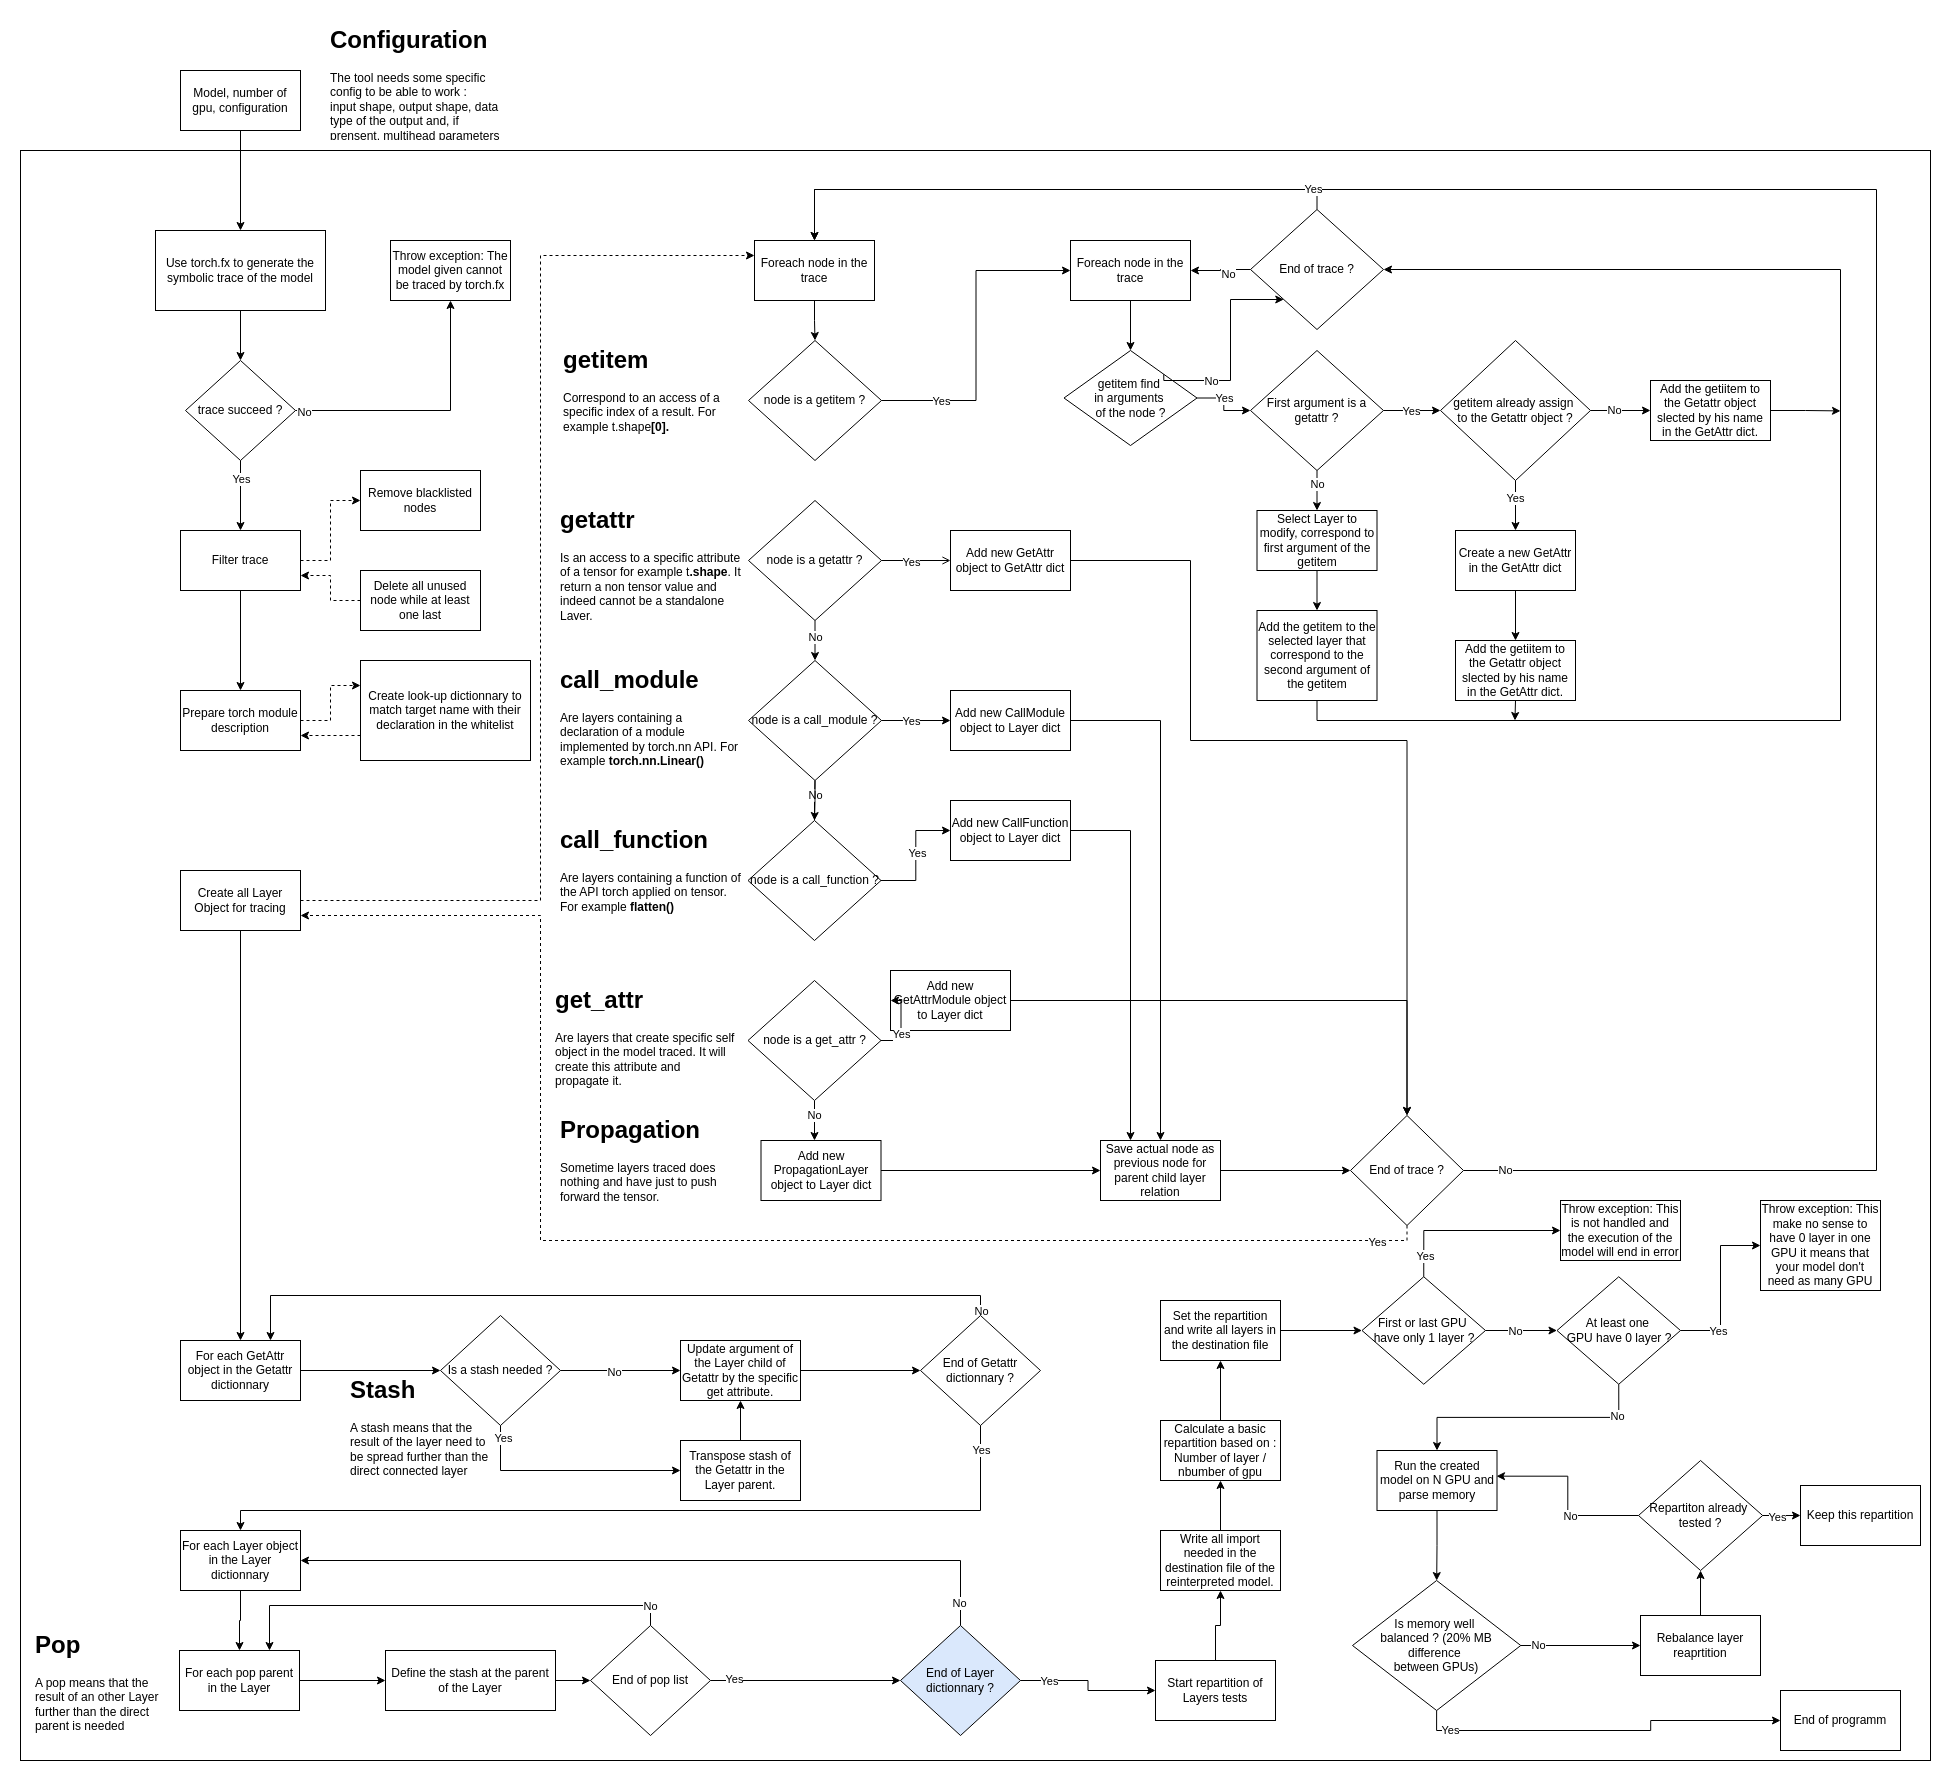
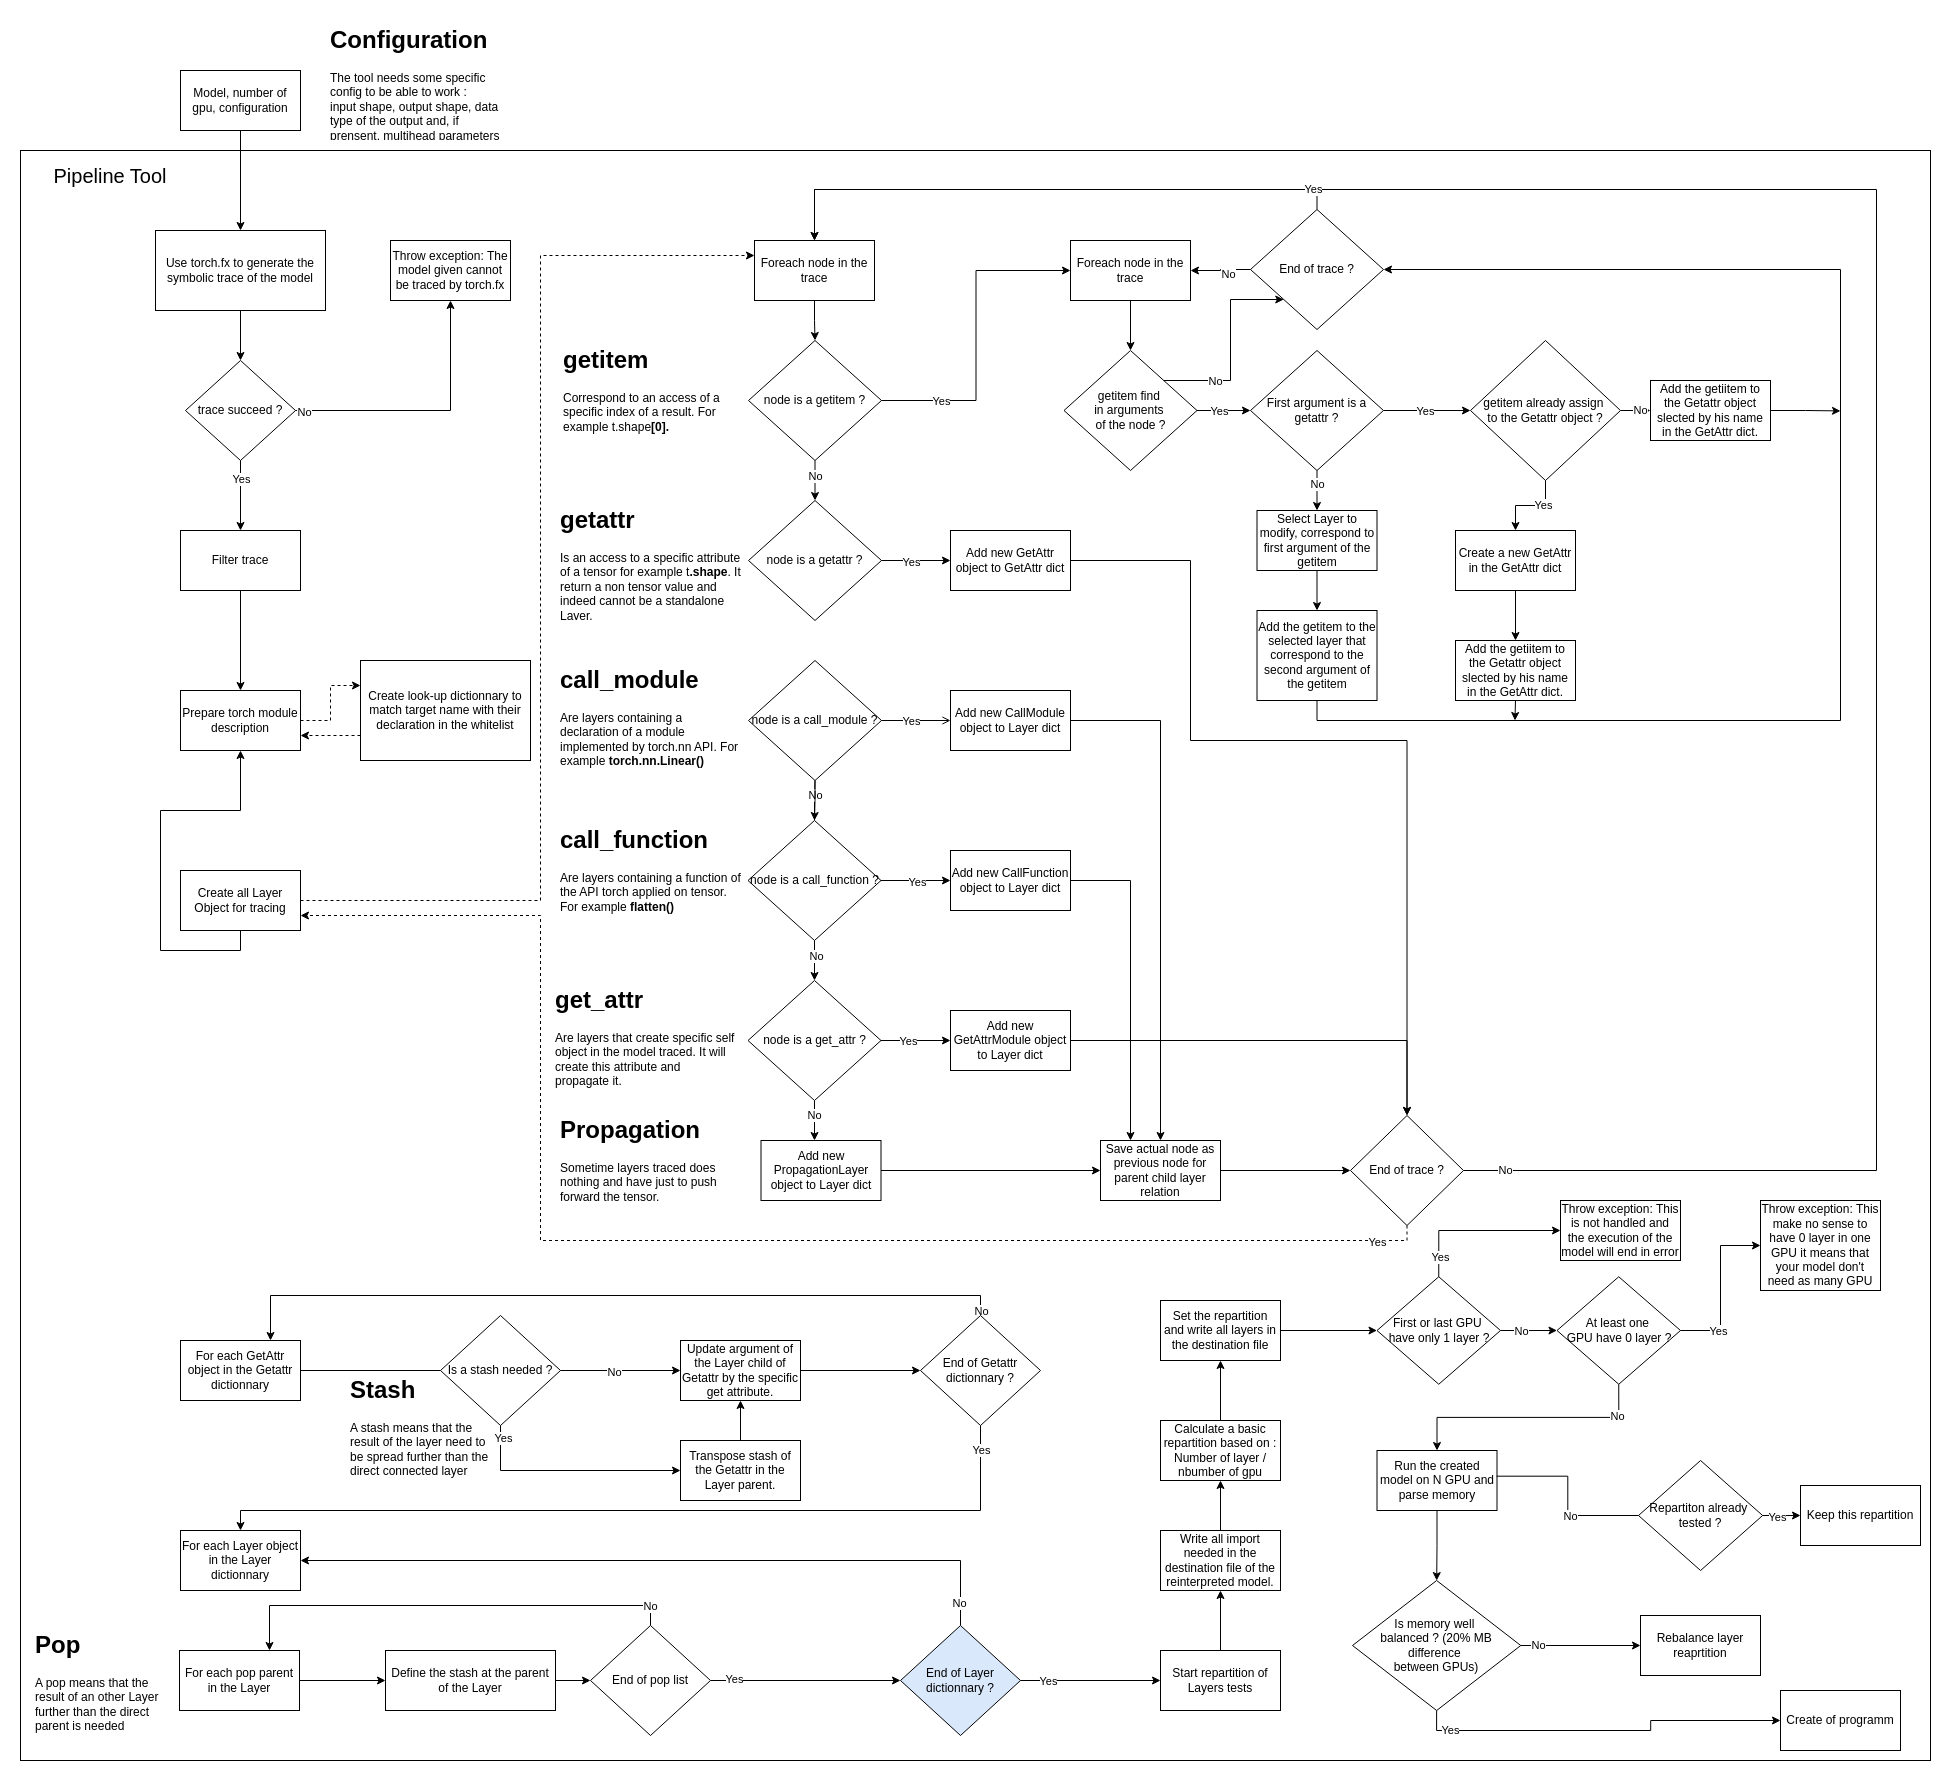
node "Pipeline Tool": added
node "getitem find in arguments of the node ?": size 133x95 -> 133x120
node "getitem already assign to the Getattr object ?": moved (1516, 411) -> (1546, 411)
edge "node is a getitem ?" -> "node is a getattr ?": added, label "No"
node "Remove blacklisted nodes": removed
edge "Filter trace" -> "Remove blacklisted nodes": removed
edge "node is a getattr ?" -> "Add new GetAttr object to GetAttr dict": arrowhead open -> classic
edge "Delete all unused node while at least one last" -> "Filter trace": removed
node "Delete all unused node while at least one last": removed
edge "node is a getattr ?" -> "node is a call_module ?": removed, label "No"
edge "node is a call_module ?" -> "Add new CallModule object to Layer dict": arrowhead classic -> open
node "Add new CallFunction object to Layer dict": moved (1011, 831) -> (1011, 881)
edge "node is a call_function ?" -> "node is a get_attr ?": added, label "No"
node "Add new GetAttrModule object to Layer dict": moved (951, 1001) -> (1011, 1041)
edge "Create all Layer Object for tracing" -> "For each GetAttr object in the Getattr dictionnary": now "Create all Layer Object for tracing" -> "Prepare torch module description"
node "First or last GPU have only 1 layer ?": moved (1424, 1331) -> (1439, 1331)
edge "For each GetAttr object in the Getattr dictionnary" -> "Is a stash needed ?": arrowhead classic -> none
edge "Repartiton already tested ?" -> "Run the created model on N GPU and parse memory": arrowhead classic -> none
edge "Rebalance layer reaprtition" -> "Repartiton already tested ?": removed
edge "For each Layer object in the Layer dictionnary" -> "For each pop parent in the Layer": removed
node "Start repartition of Layers tests": moved (1216, 1691) -> (1221, 1681)
node "End of programm": label "End of programm" -> "Create of programm"
